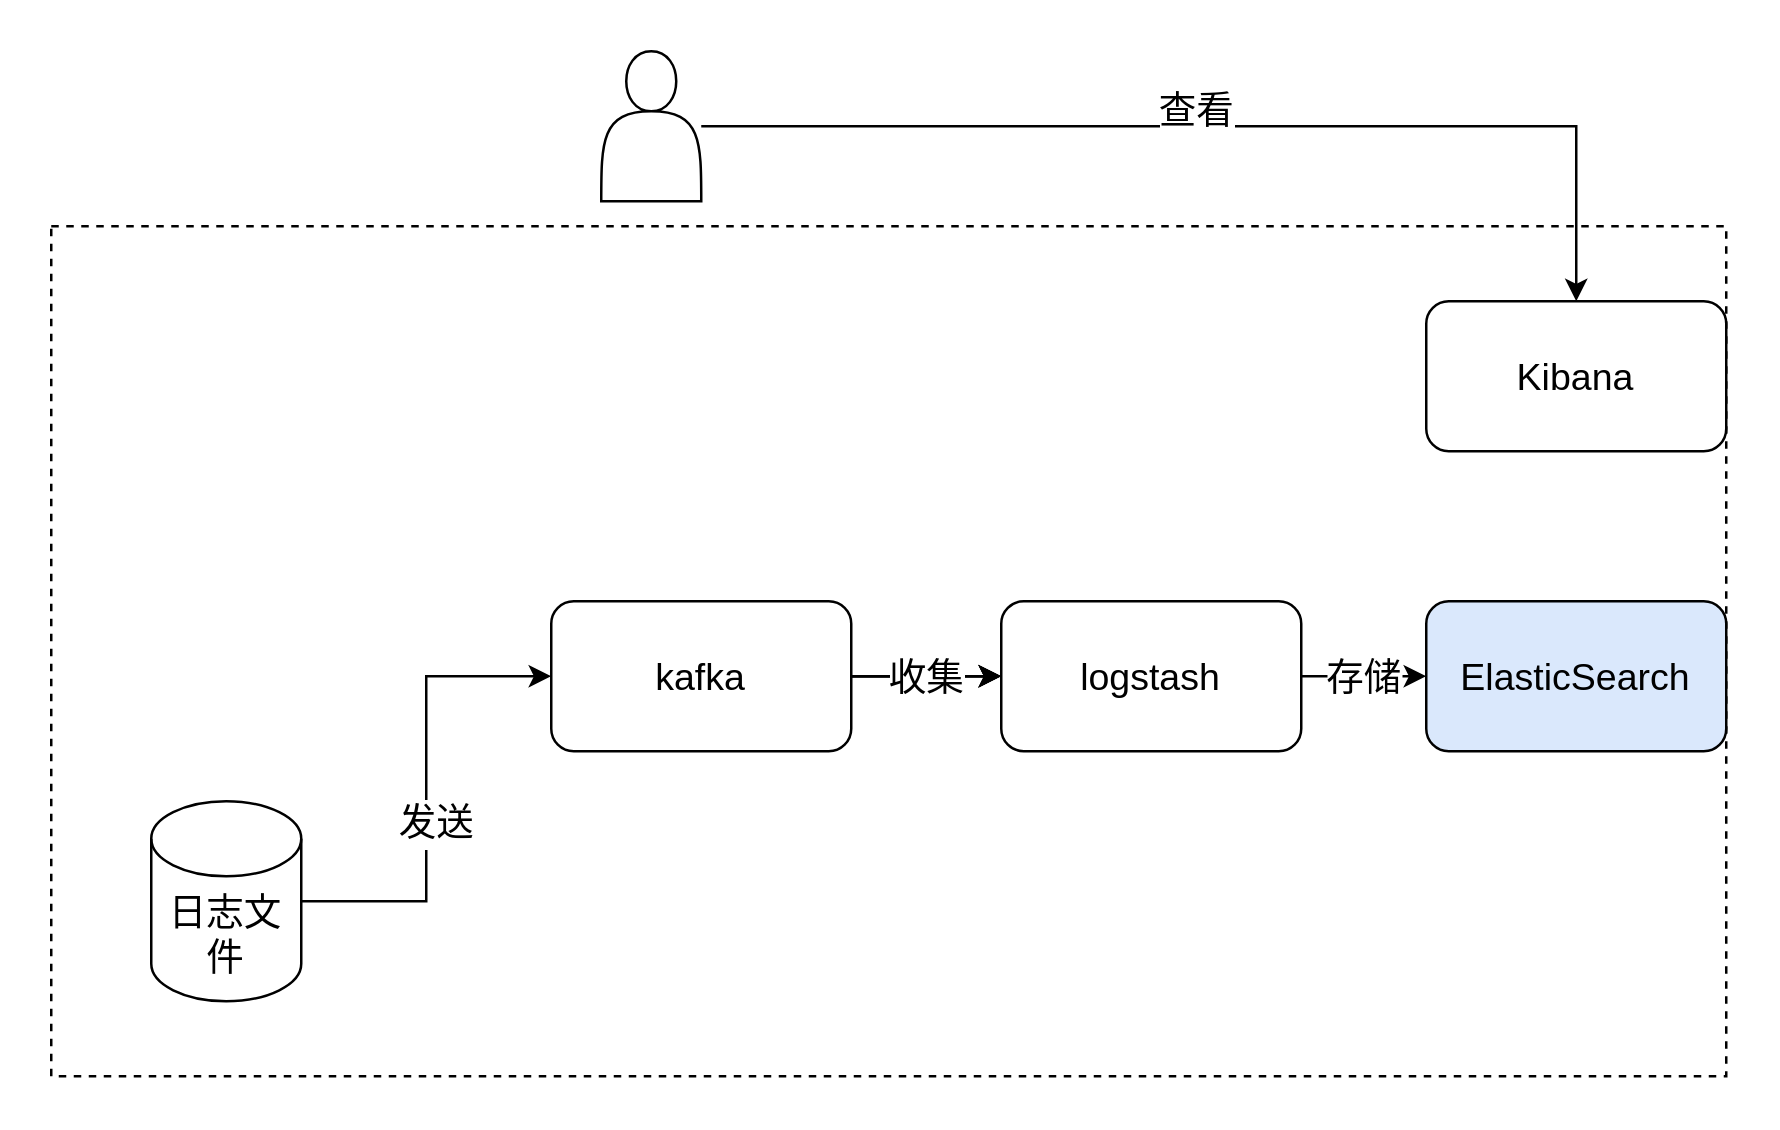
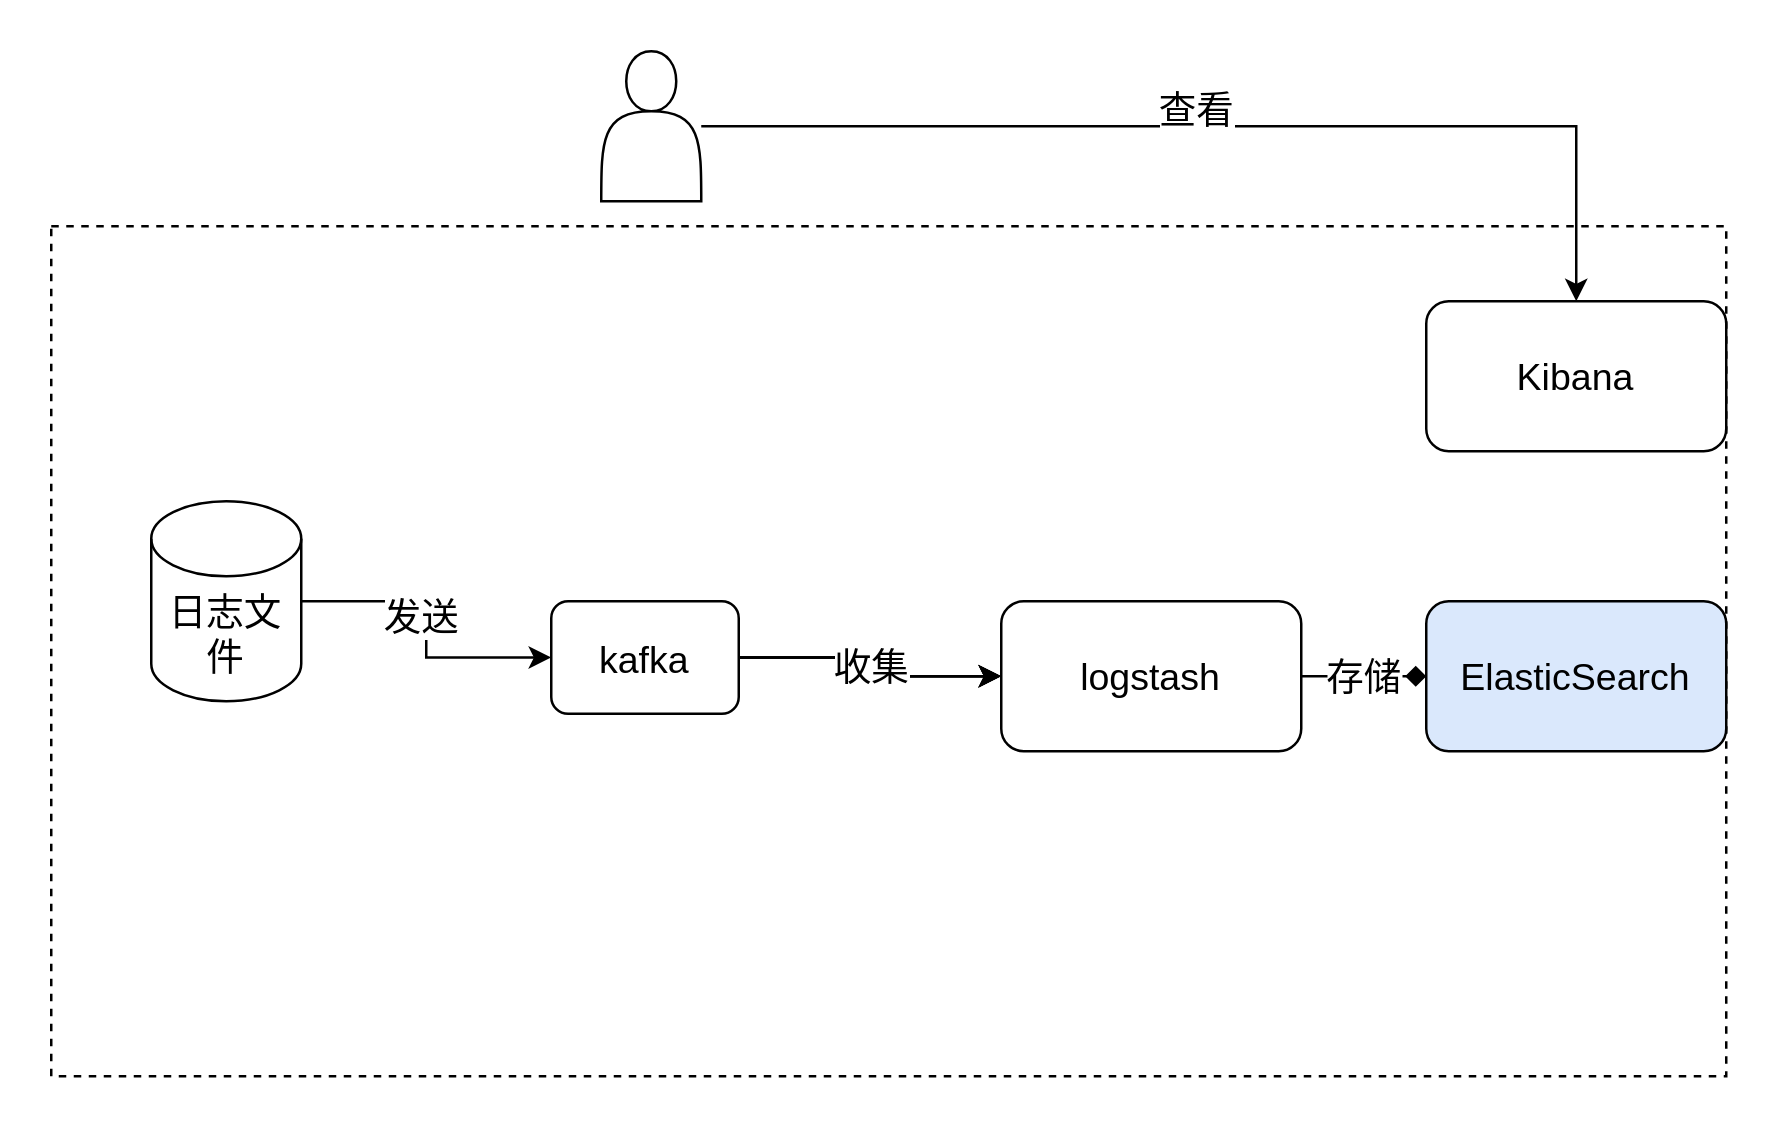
node "kafka": size 300x150 -> 188x113
edge "logstash" -> "ElasticSearch": arrowhead classic -> diamond
node "日志文件": moved (226, 901) -> (226, 601)
